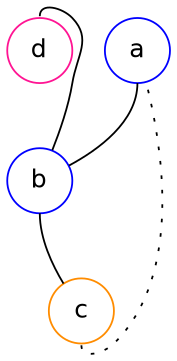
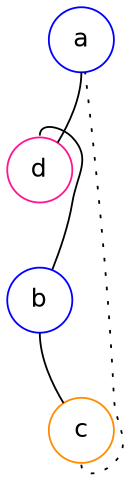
edge "a" -- "b": now "a" -- "d"
